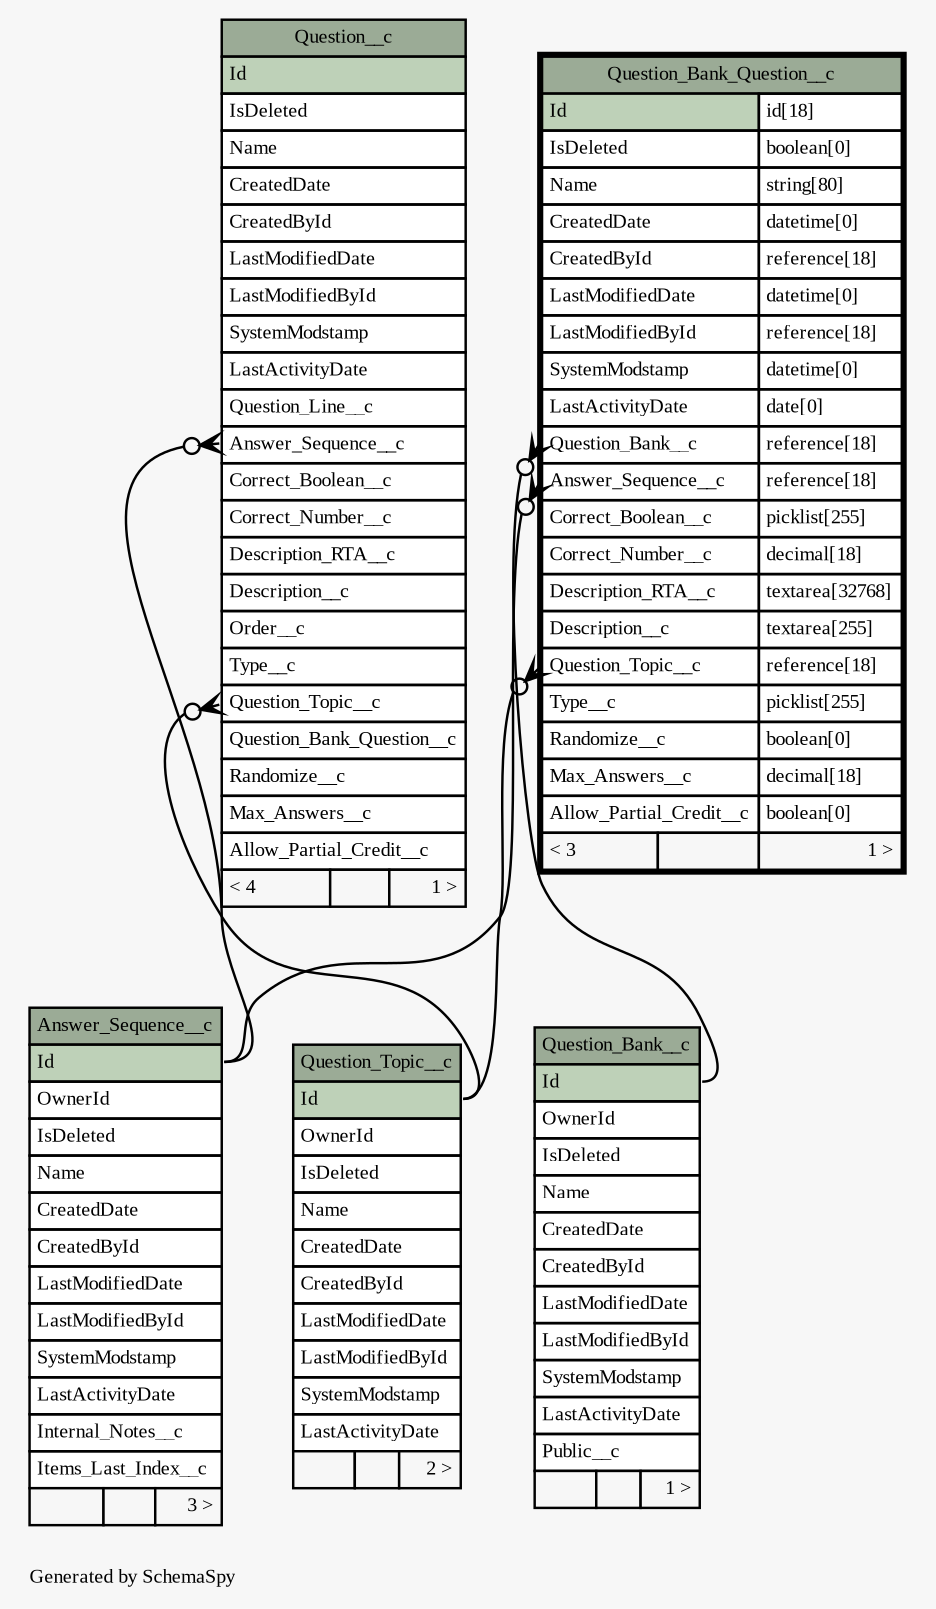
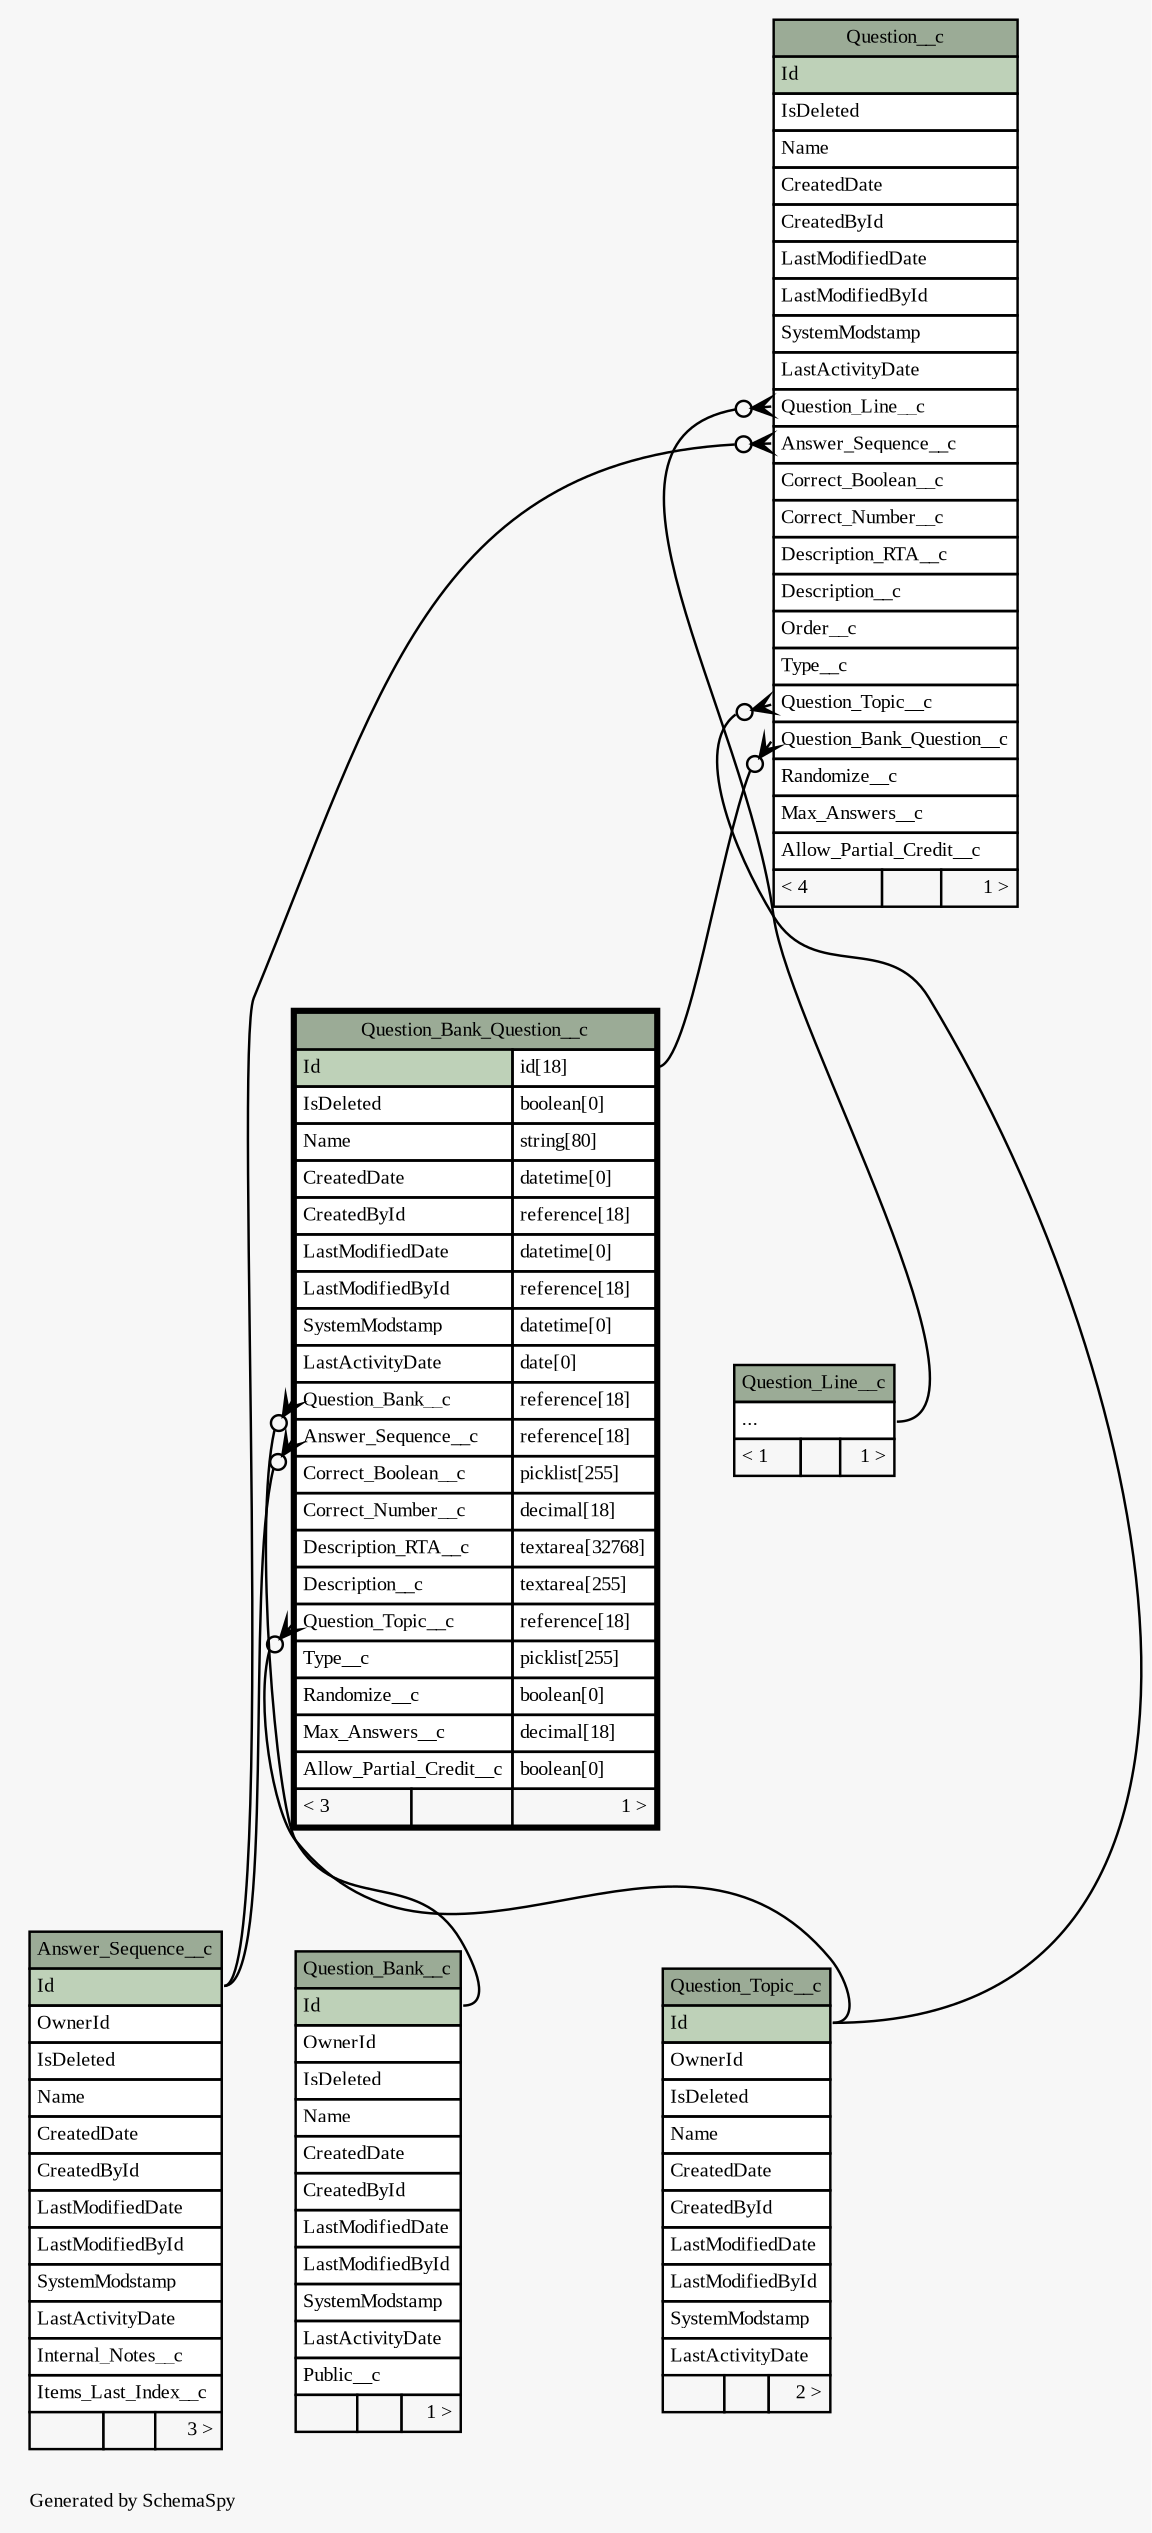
edge "Question_Bank_Question__c" -> "Question__c": added
node "Question_Line__c": added
